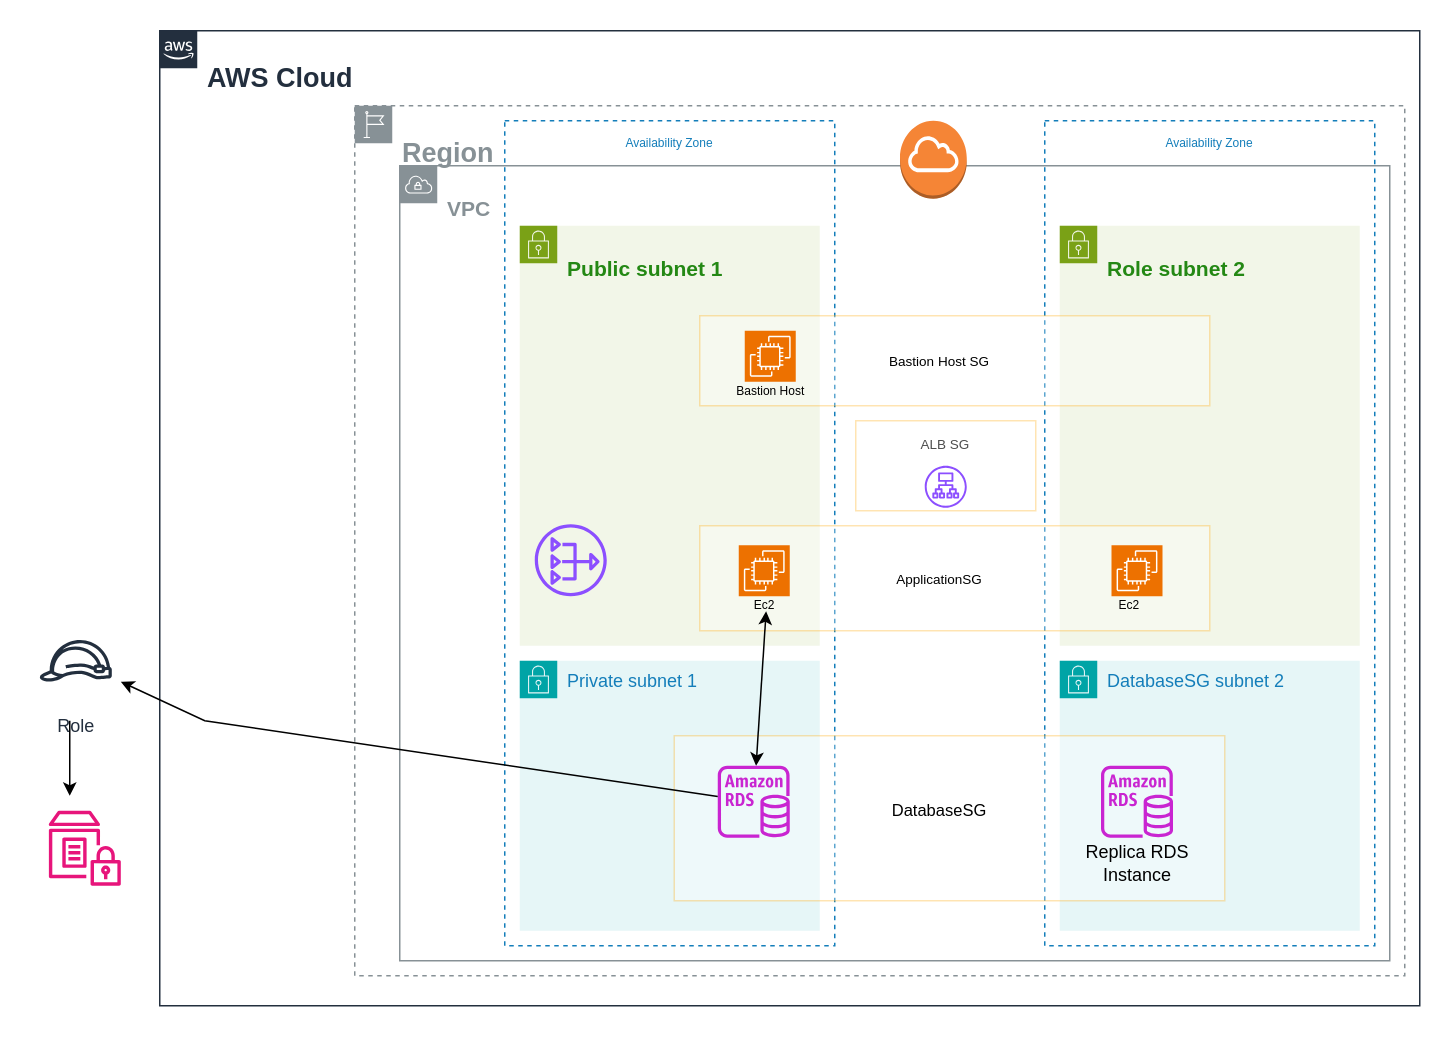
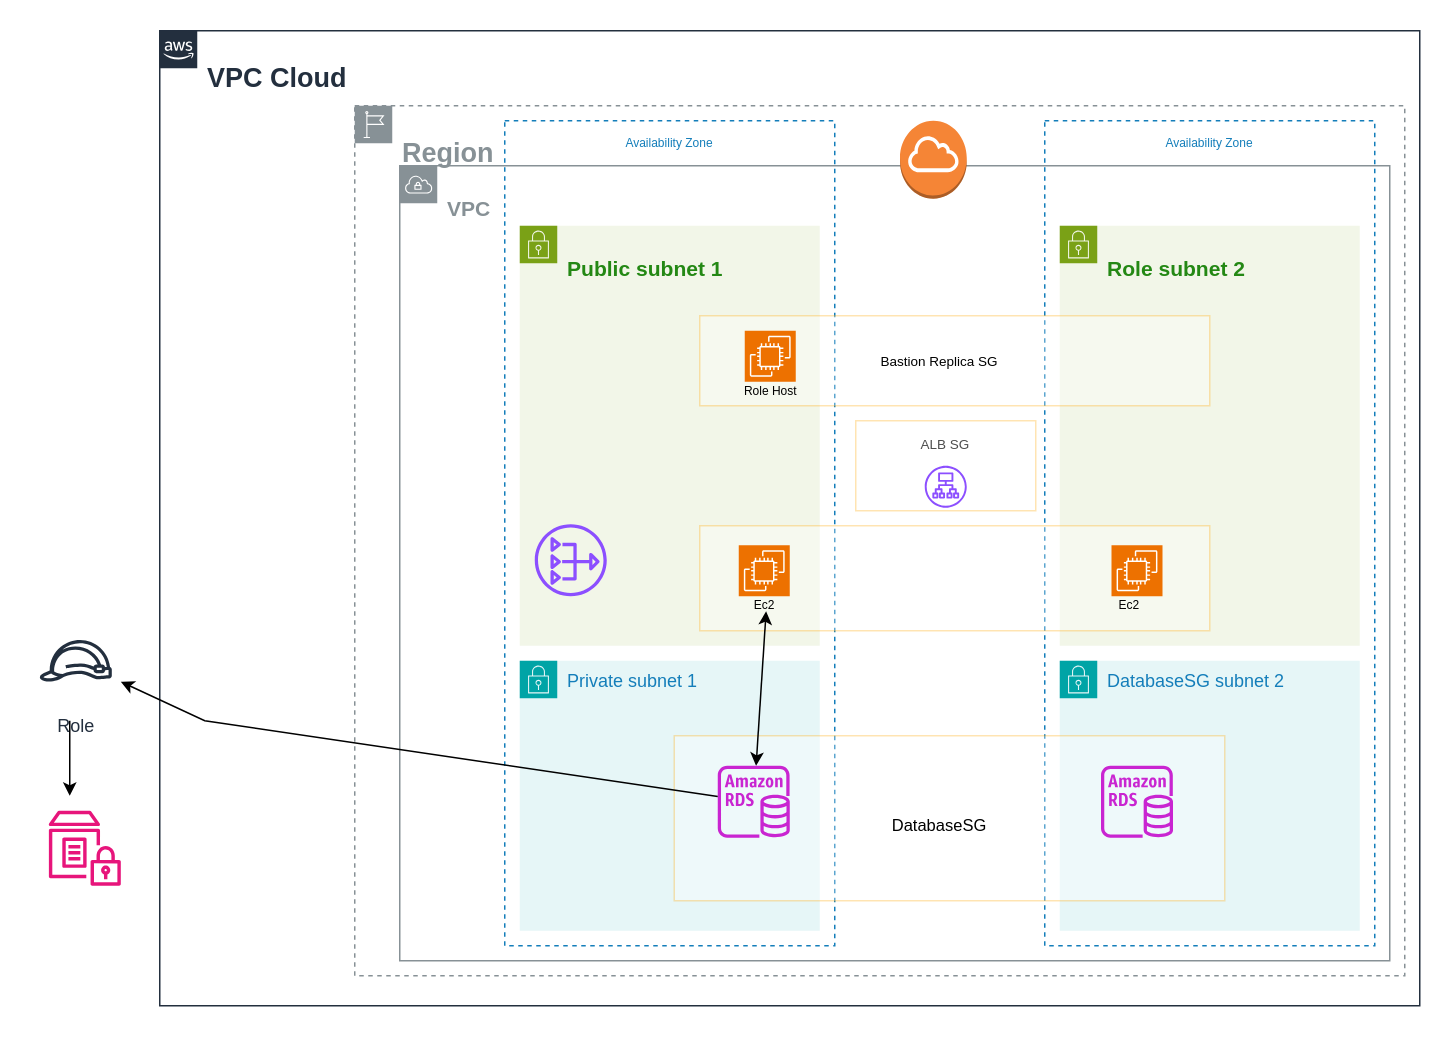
node "AWS Cloud": label "AWS Cloud" -> "VPC Cloud"
node "Bastion Host SG": label "Bastion Host SG" -> "Bastion Replica SG"
node "Bastion Host": label "Bastion Host" -> "Role Host"
node "ApplicationSG": removed
node "DatabaseSG": moved (940, 811) -> (940, 826)
node "Replica RDS Instance": removed
